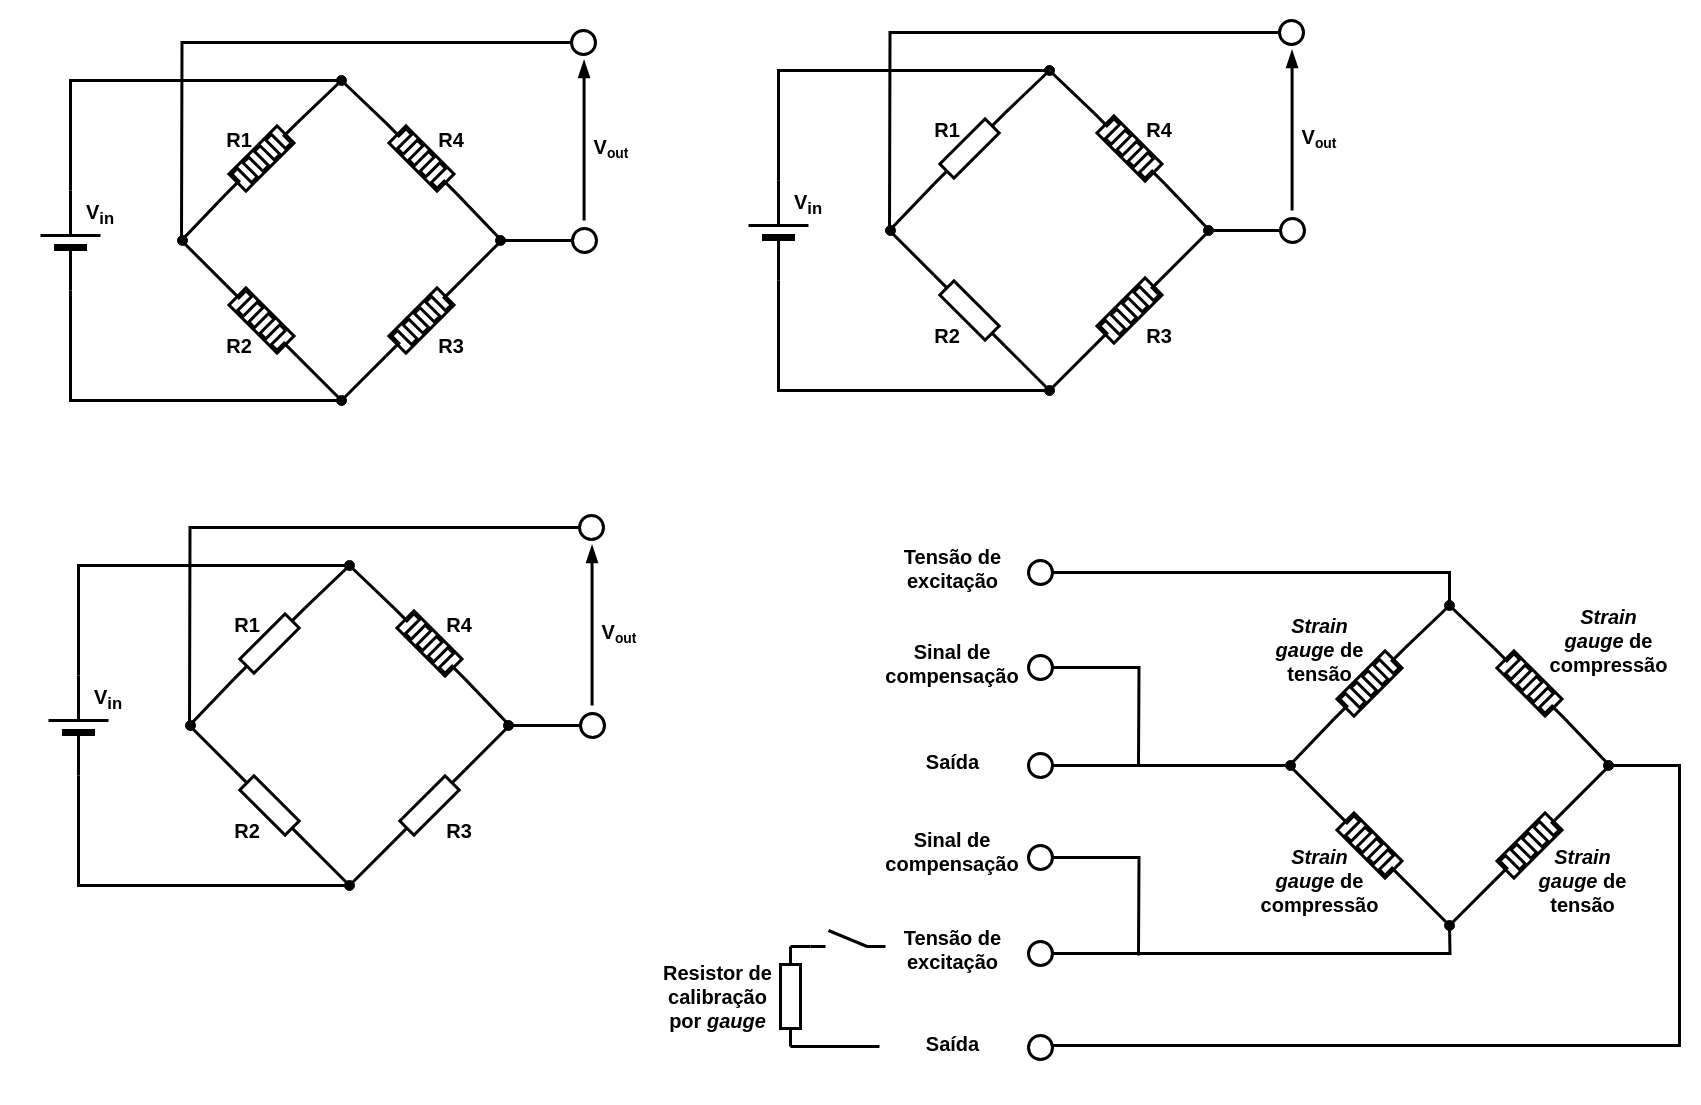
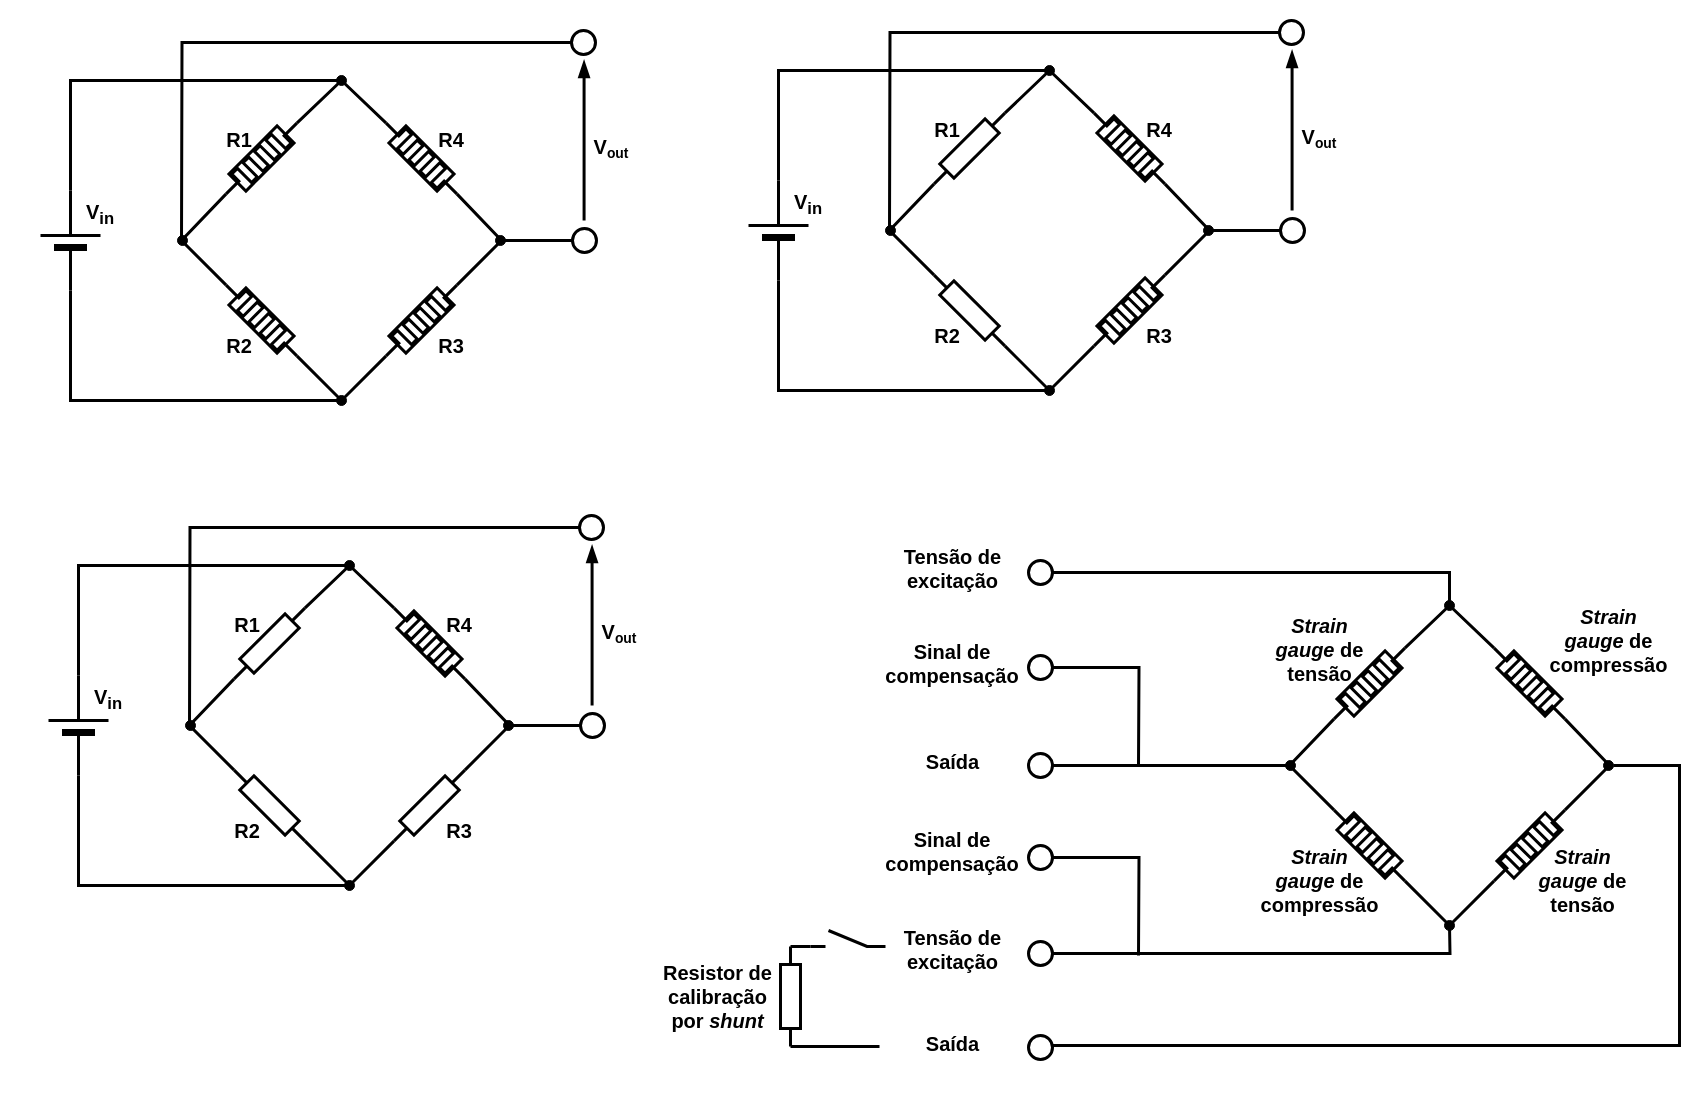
node "Resistor de calibração por gauge": label "Resistor de calibração por gauge" -> "Resistor de calibração por shunt"
